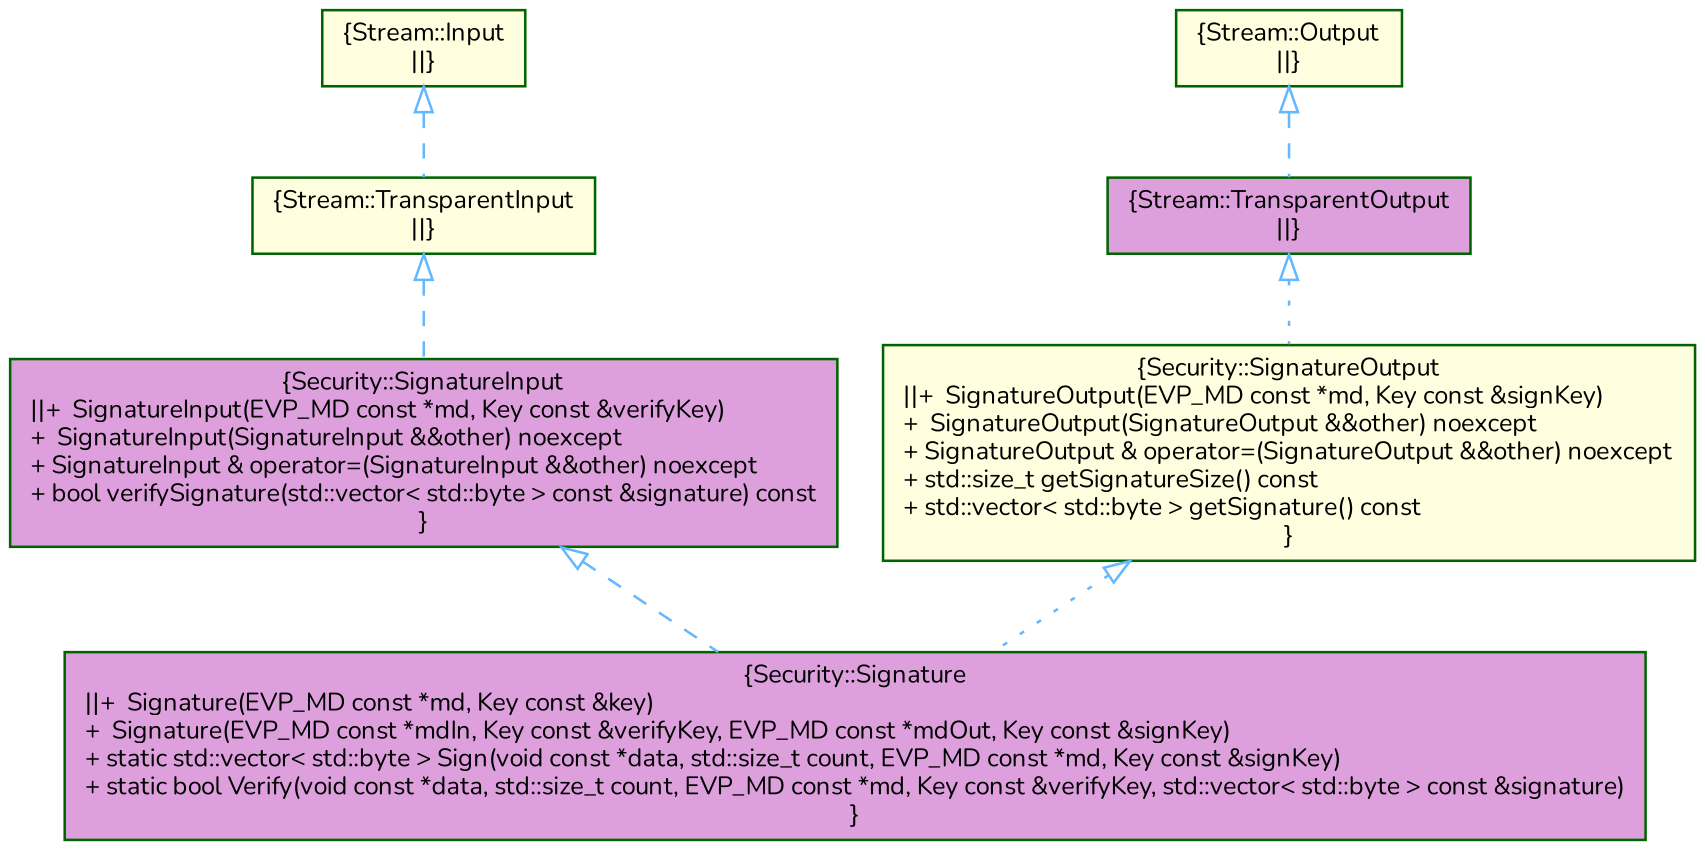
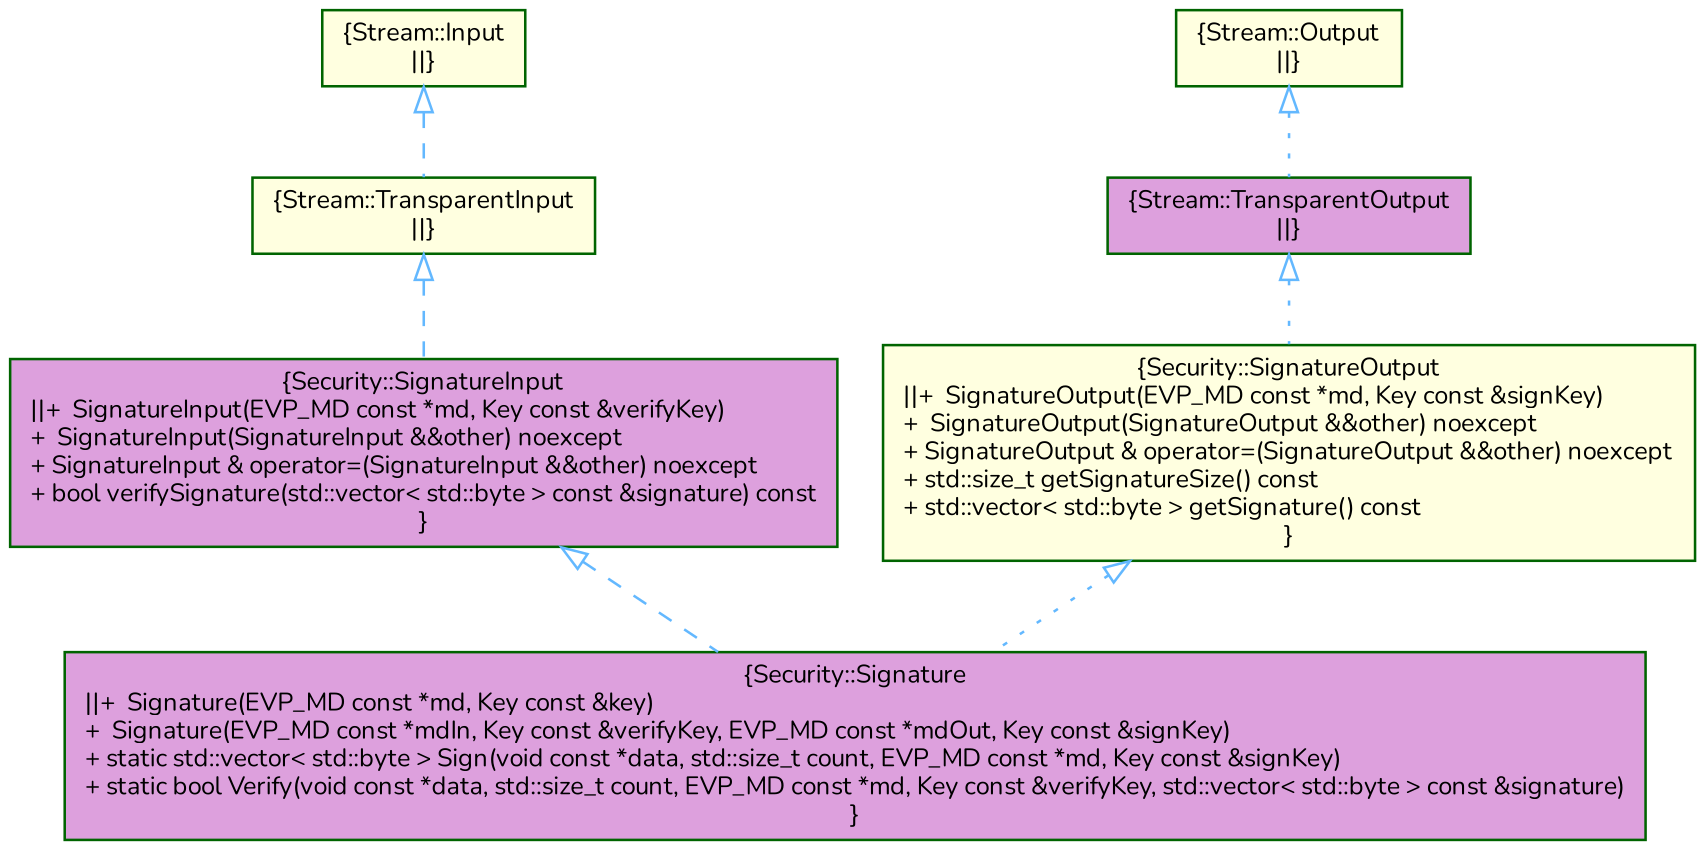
edge "{Stream::TransparentOutput ||}" -> "{Stream::Output ||}": style dashed -> dotted
